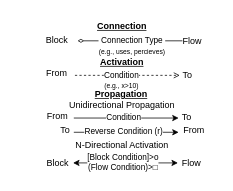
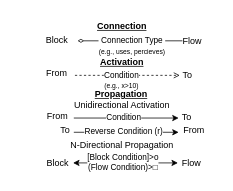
node "Unidirectional Propagation": label "Unidirectional Propagation" -> "Unidirectional Activation"
node "N-Directional Activation": label "N-Directional Activation" -> "N-Directional Propagation"
